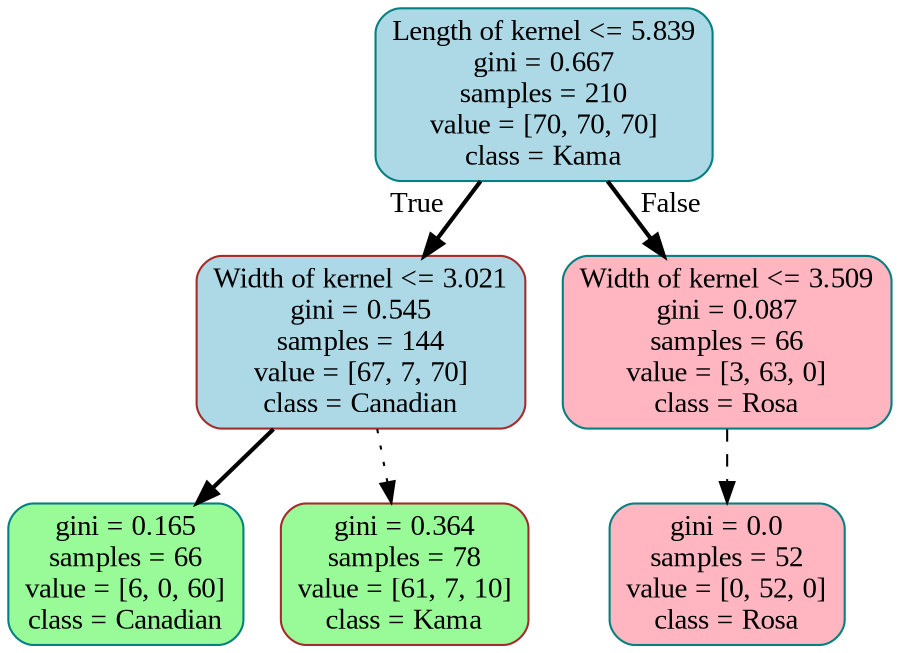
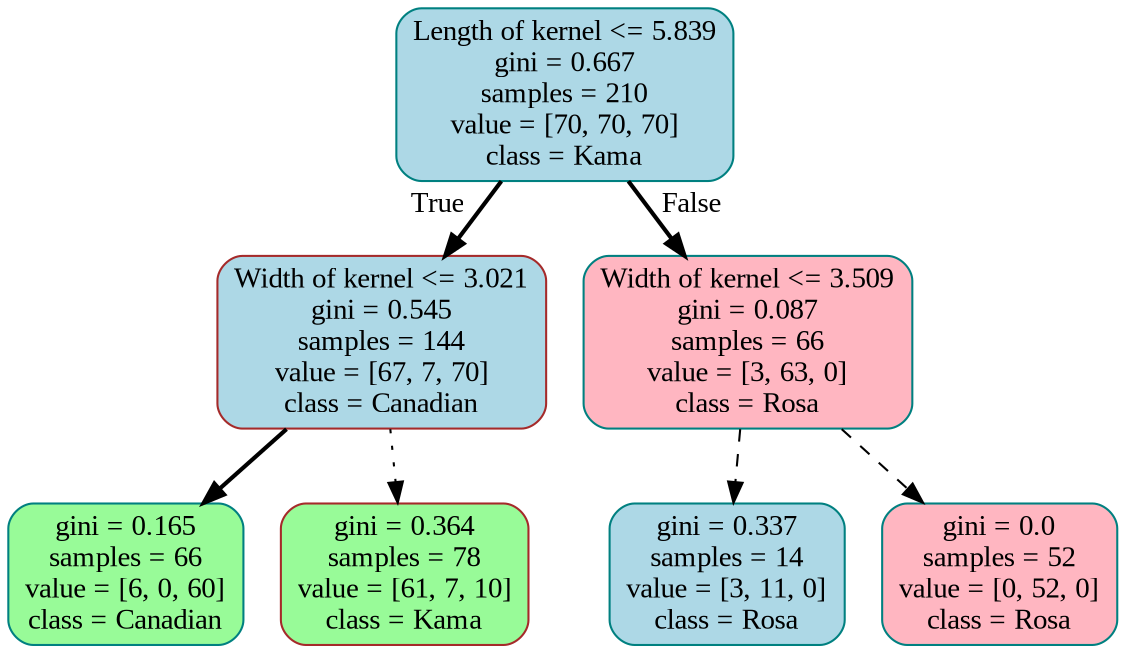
node "gini = 0.337 samples = 14 value = [3, 11, 0] class = Rosa": added
